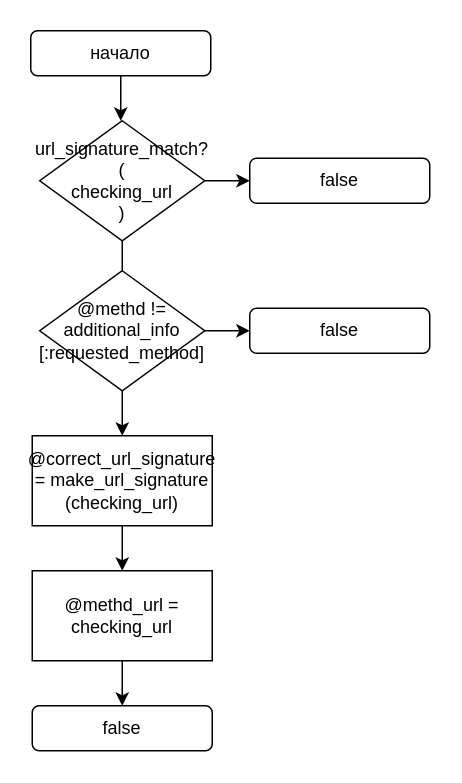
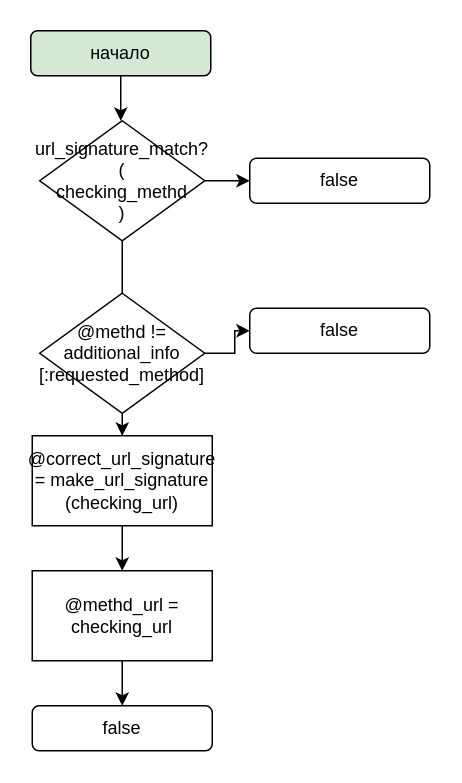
node "начало": fillcolor #ffffff -> #d5e8d4
node "url_signature_match?( checking_url )": label "url_signature_match?( checking_url )" -> "url_signature_match?( checking_methd )"
node "@methd != additional_info [:requested_method]": moved (122, 331) -> (122, 353)
